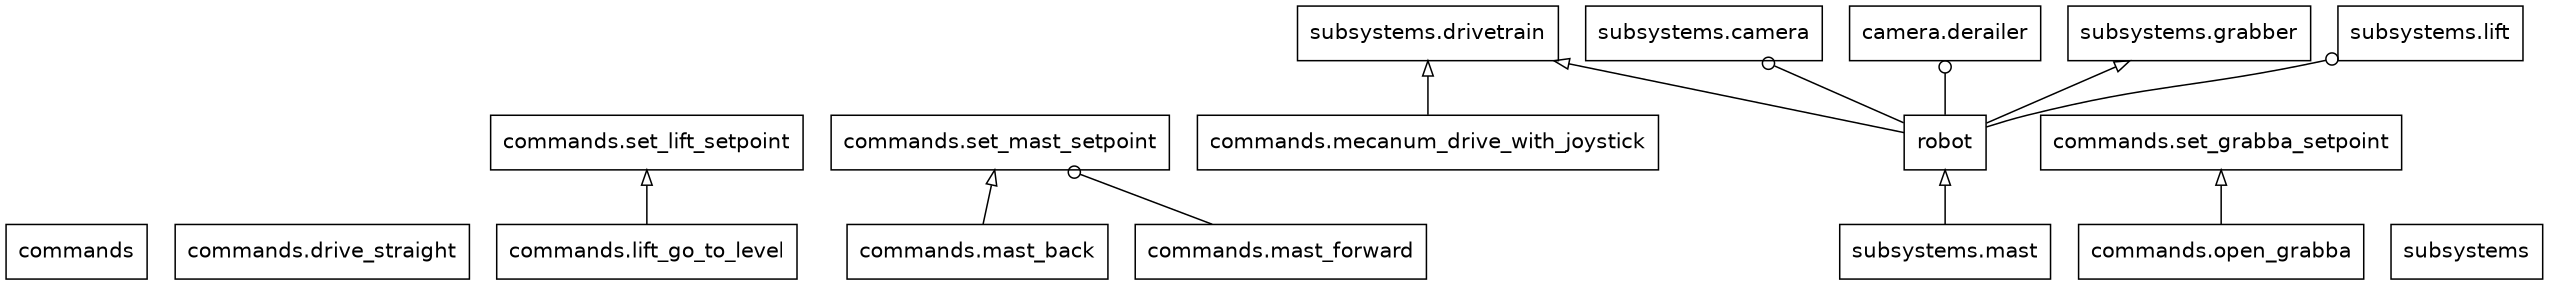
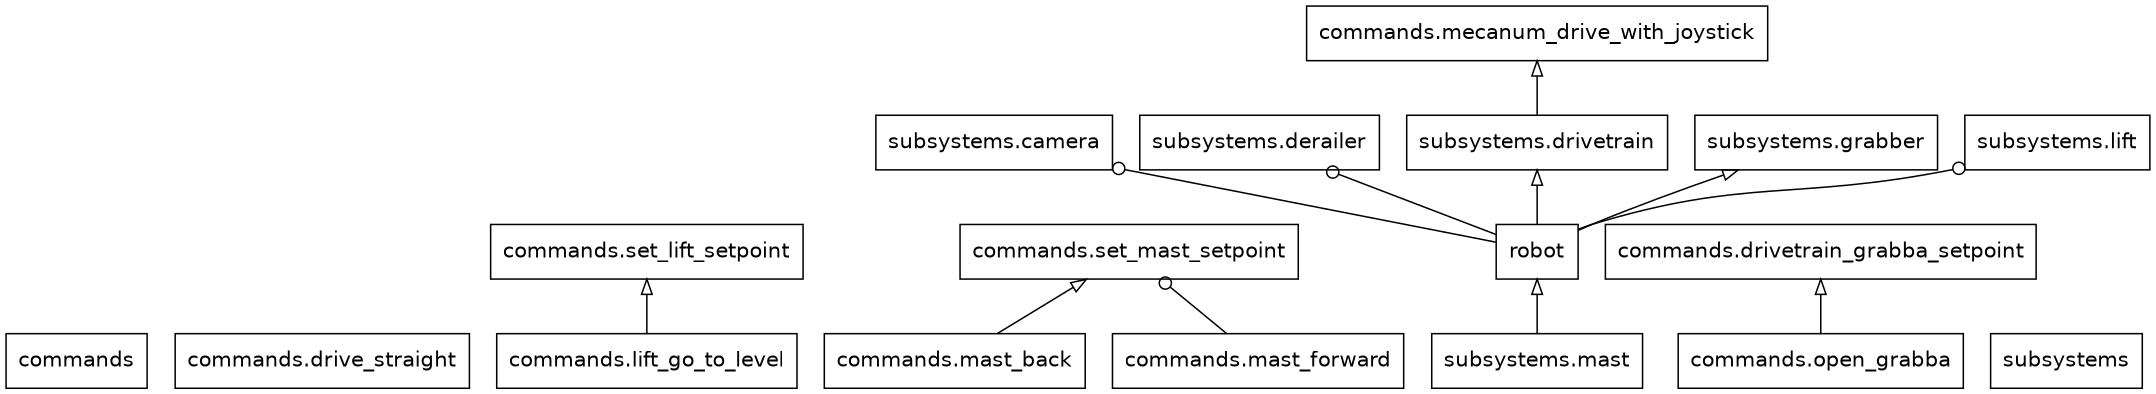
node "camera.derailer": label "camera.derailer" -> "subsystems.derailer"
edge "commands.mecanum_drive_with_joystick" -> "subsystems.drivetrain": reversed
node "commands.set_grabba_setpoint": label "commands.set_grabba_setpoint" -> "commands.drivetrain_grabba_setpoint"
